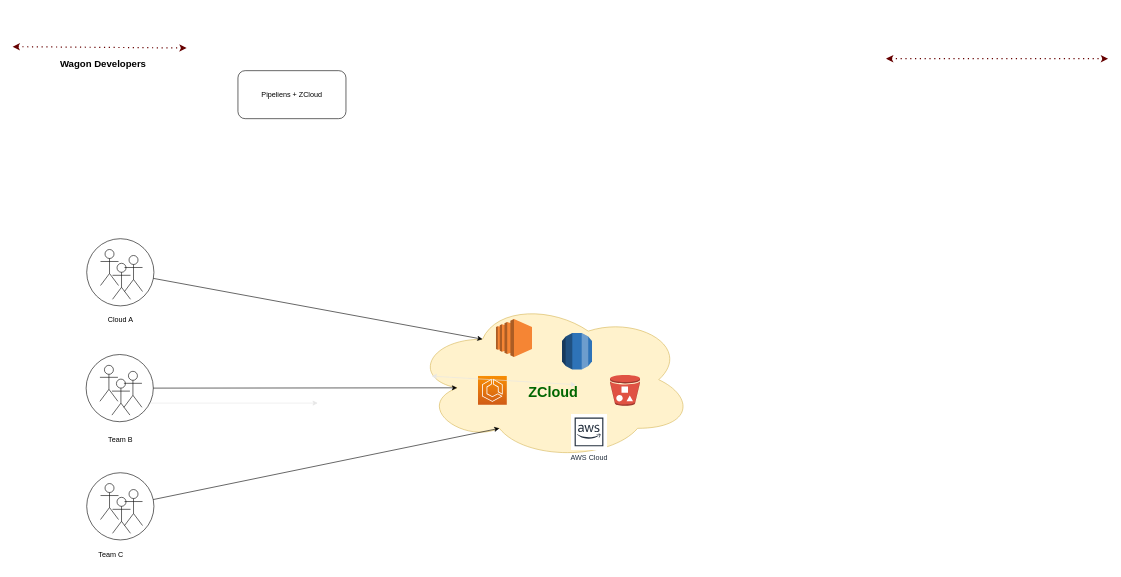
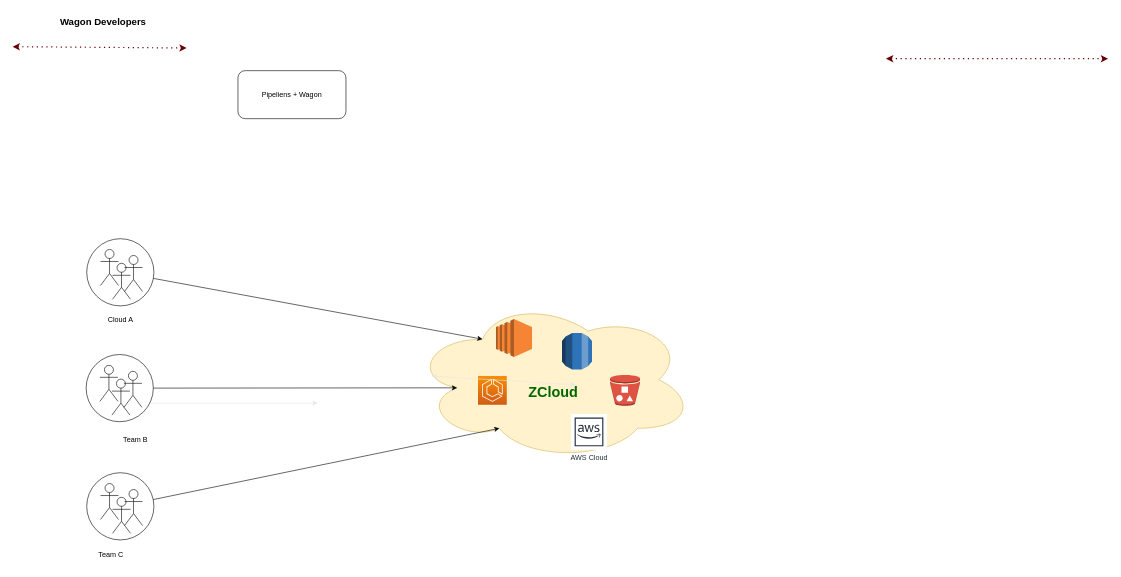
node "Wagon Developers": moved (103, 63) -> (103, 21)
node "Pipeliens + ZCloud": label "Pipeliens + ZCloud" -> "Pipeliens + Wagon"
node "Team B": moved (120, 440) -> (135, 440)
